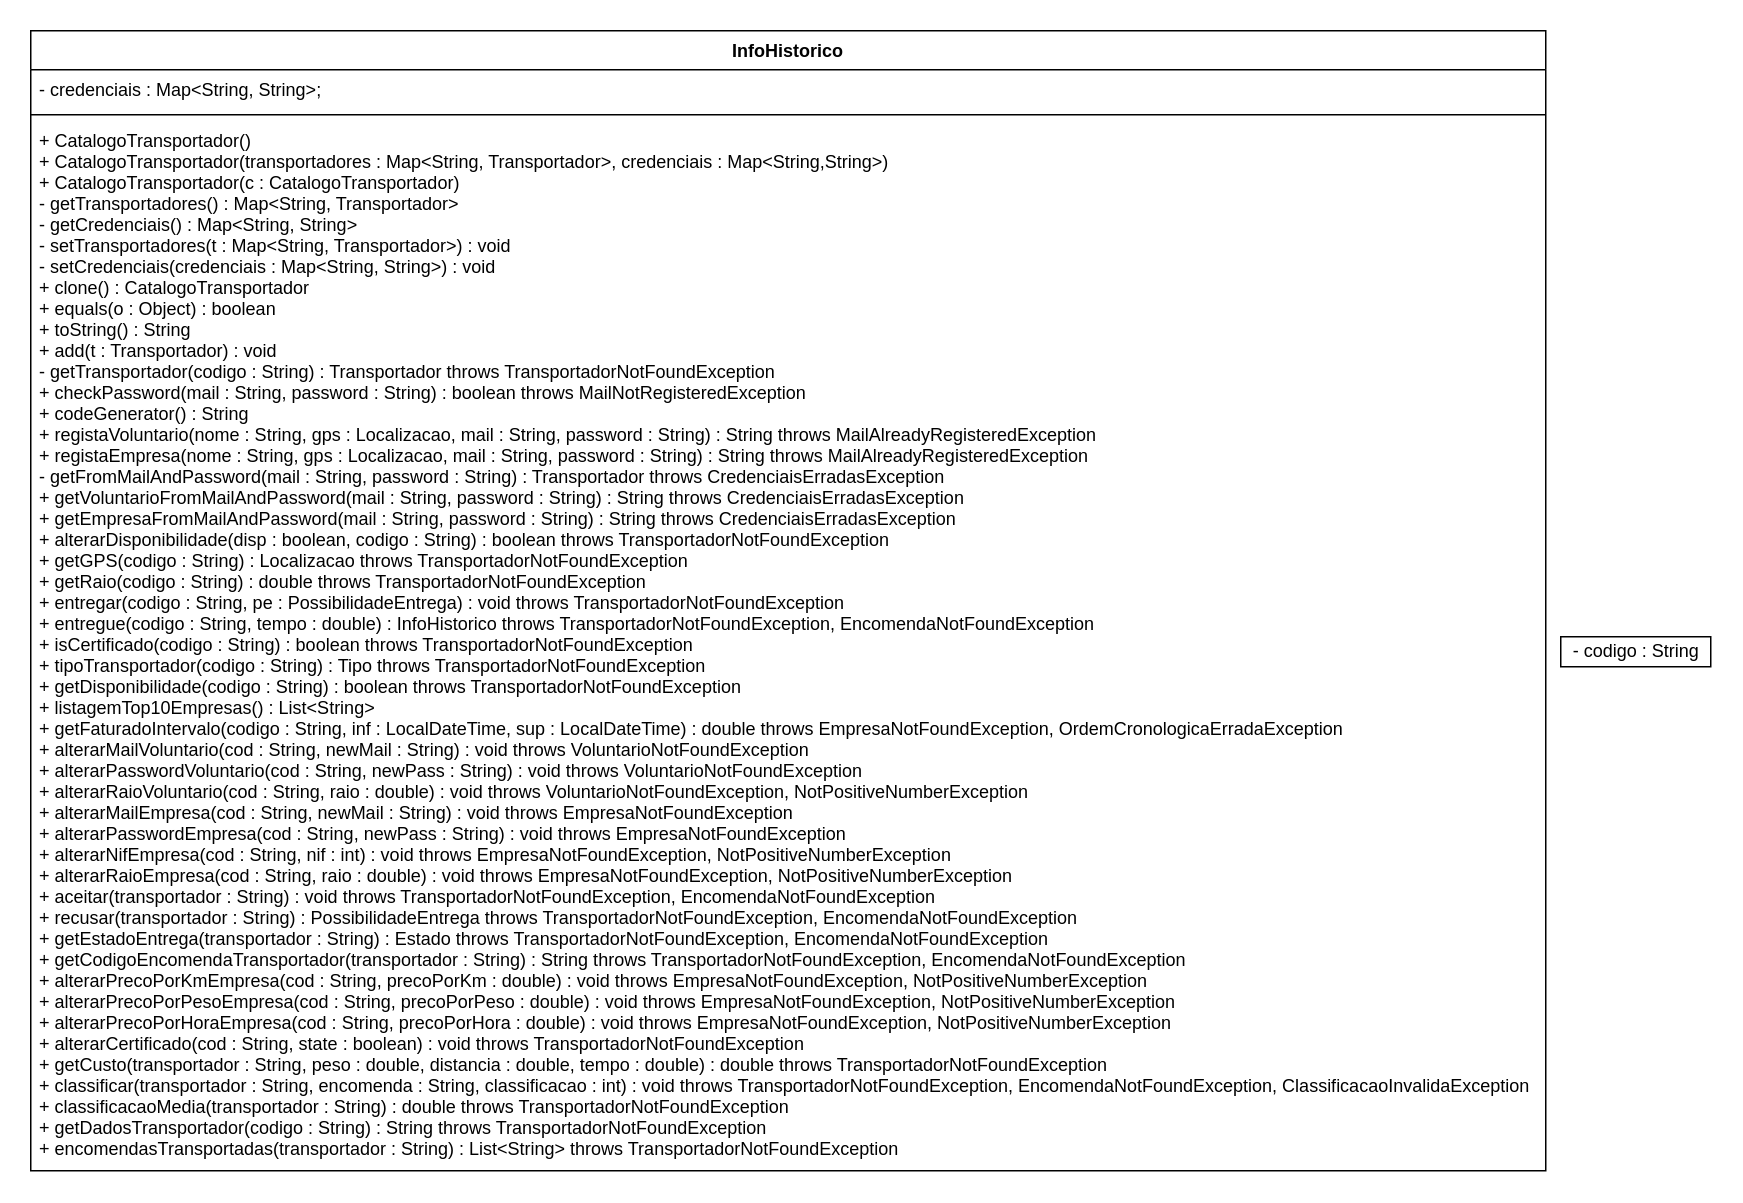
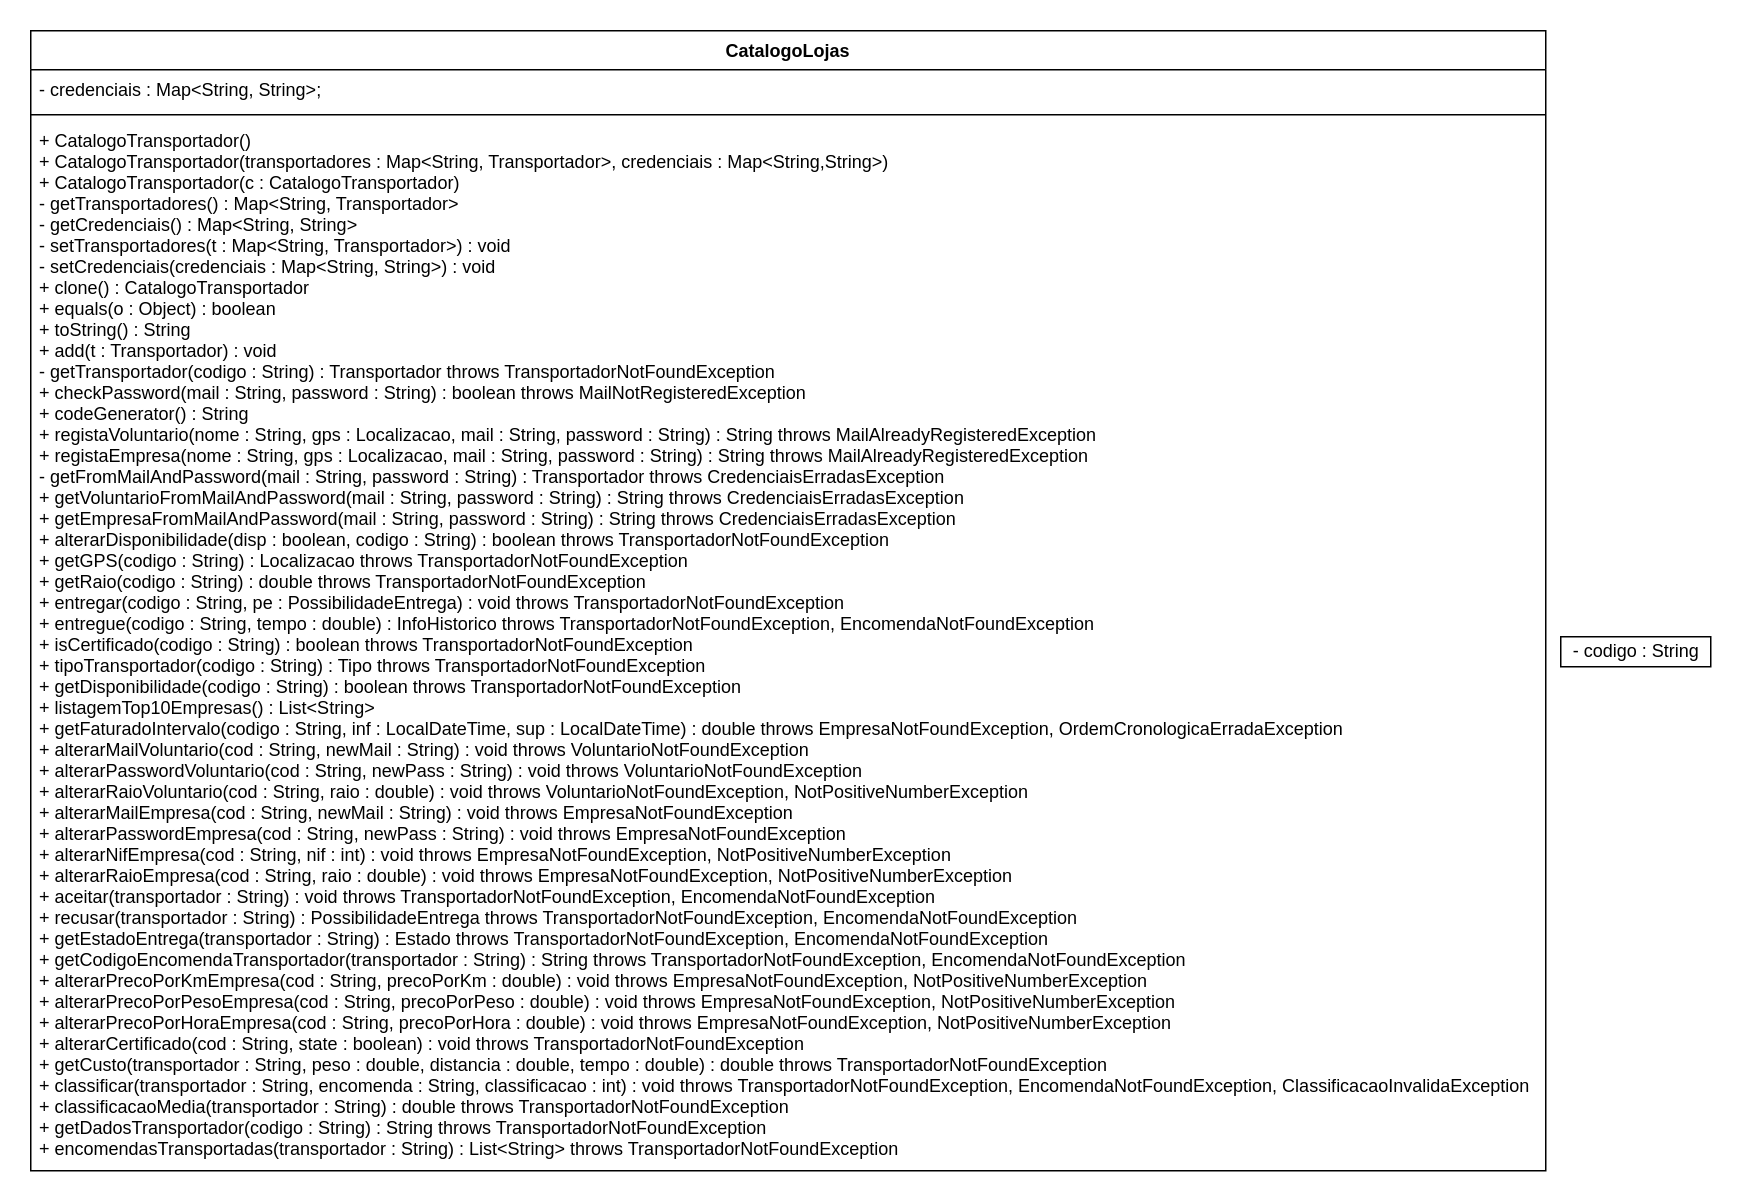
node "InfoHistorico": label "InfoHistorico" -> "CatalogoLojas"
